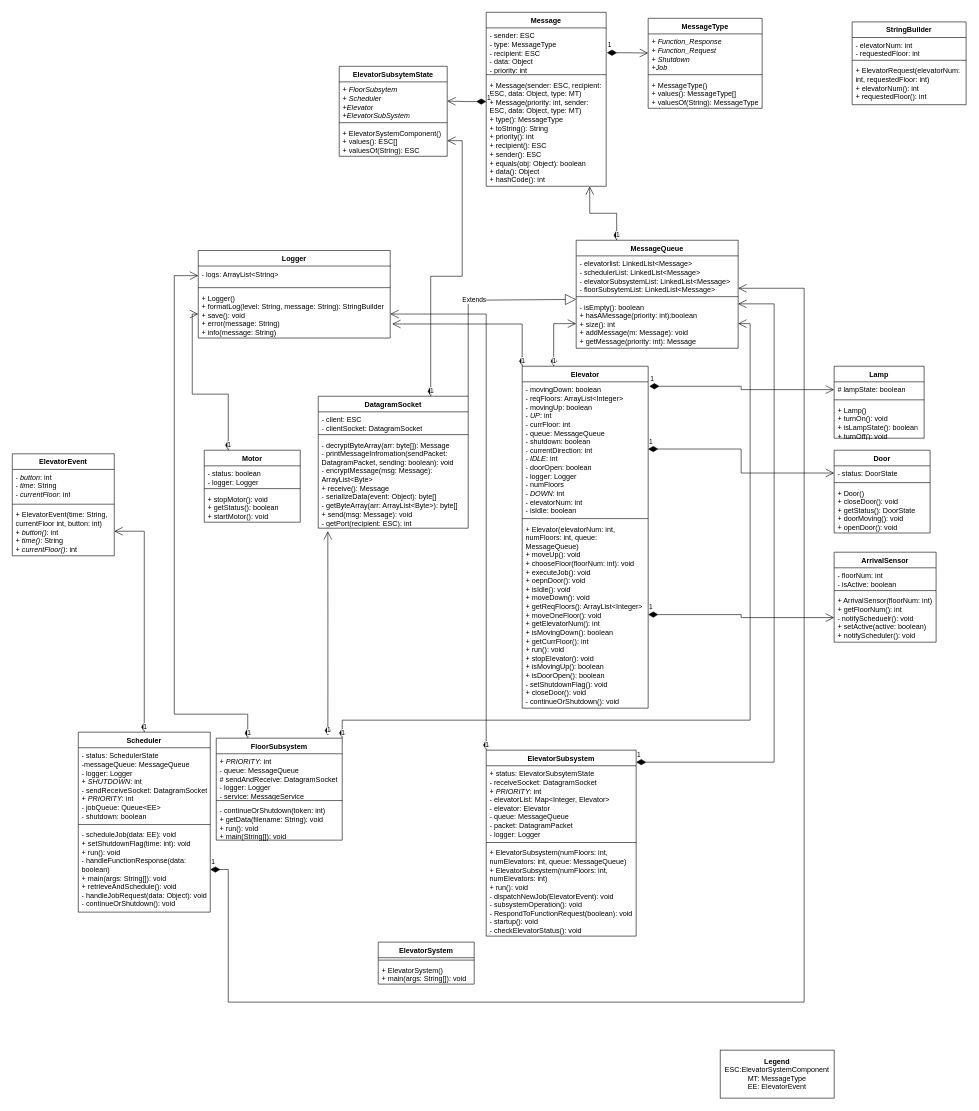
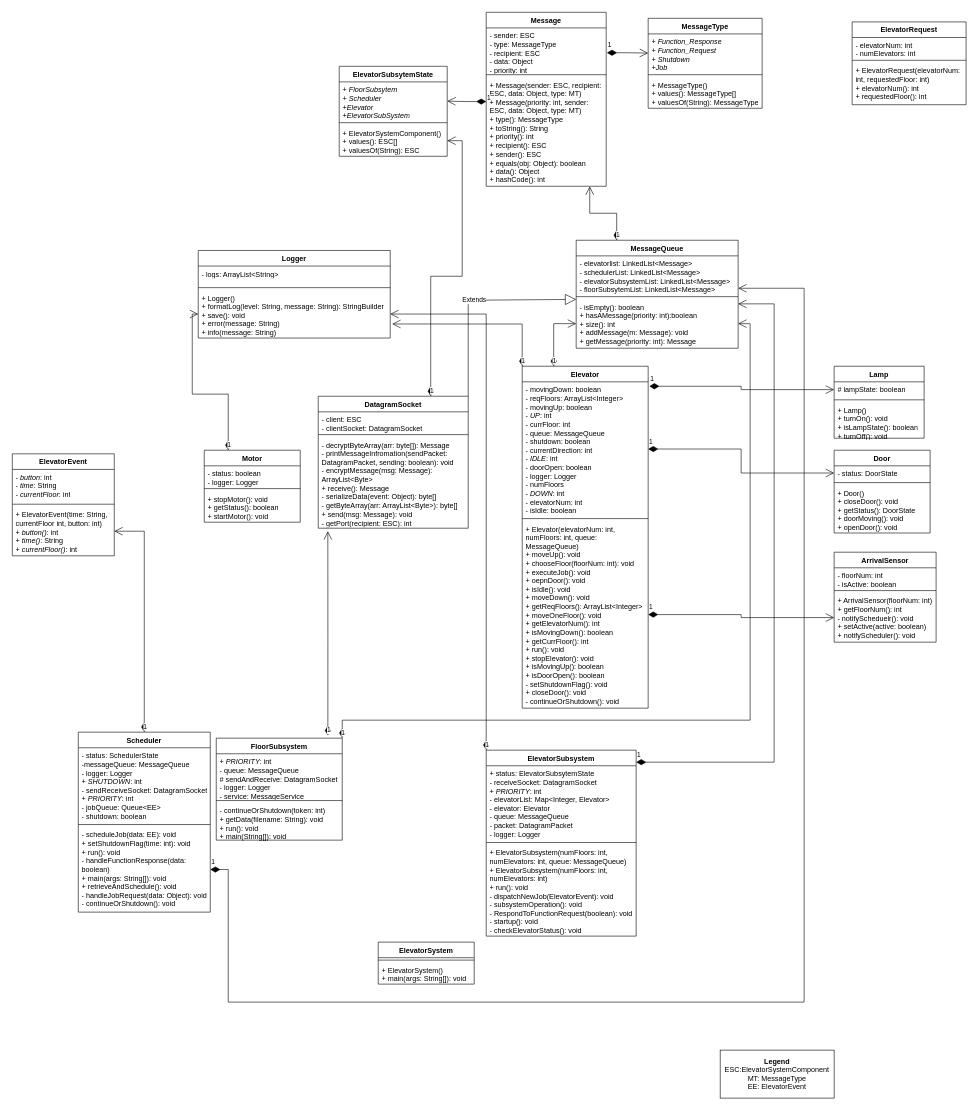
node "StringBuilder": label "StringBuilder" -> "ElevatorRequest"
node "- elevatorNum: int - requestedFloor: int": label "- elevatorNum: int - requestedFloor: int" -> "- elevatorNum: int - numElevators: int"
edge "- logs: ArrayList<String>" -- "FloorSubsystem": removed, label "1"
